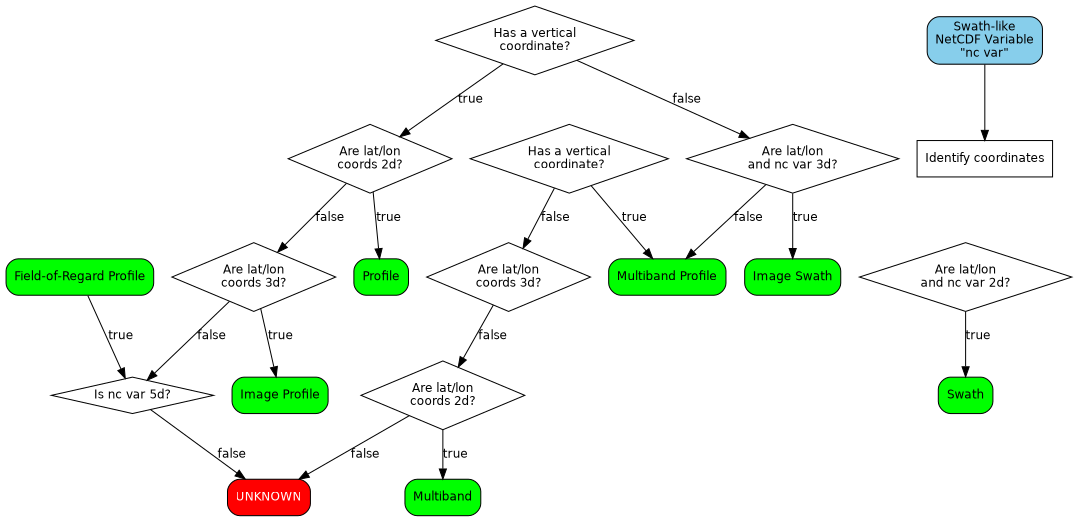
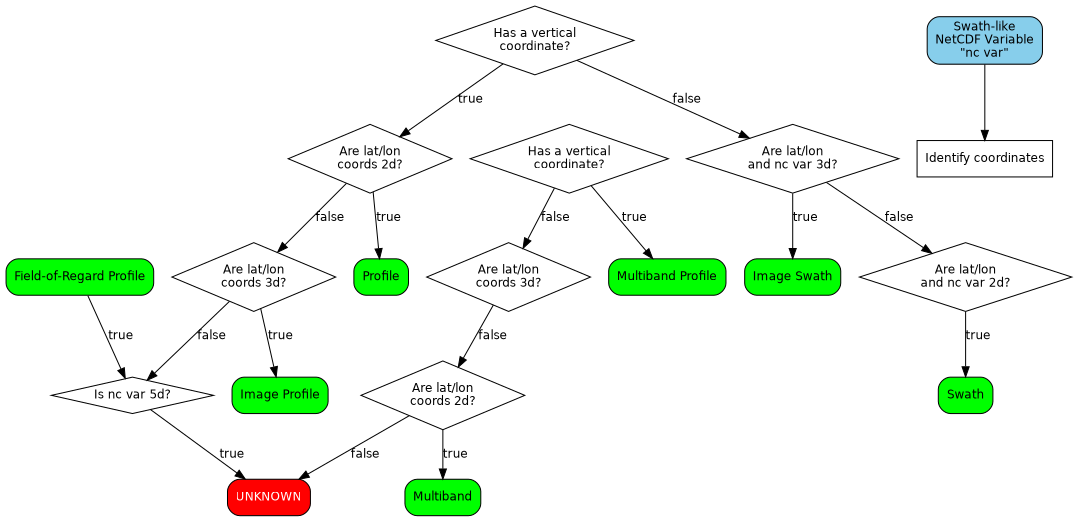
edge "Are lat/lon and nc var 3d?" -> "Multiband Profile": now "Are lat/lon and nc var 3d?" -> "Are lat/lon and nc var 2d?"
edge "Is nc var 5d?" -> "UNKNOWN": label "false" -> "true"
